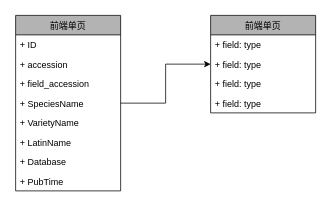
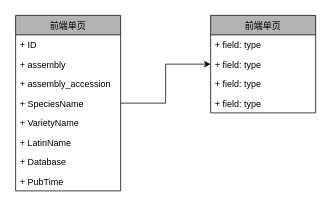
node "+ accession": label "+ accession" -> "+ assembly"
node "+ field_accession": label "+ field_accession" -> "+ assembly_accession"
